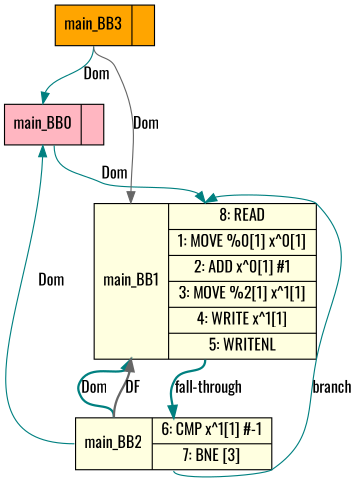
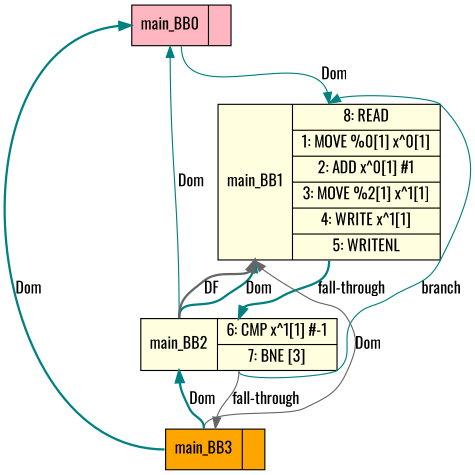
edge "main_BB3" -> "main_BB0": style solid -> bold
edge "main_BB2" -> "main_BB3": added, label "fall-through"
edge "main_BB3" -> "main_BB2": added, label "Dom"
